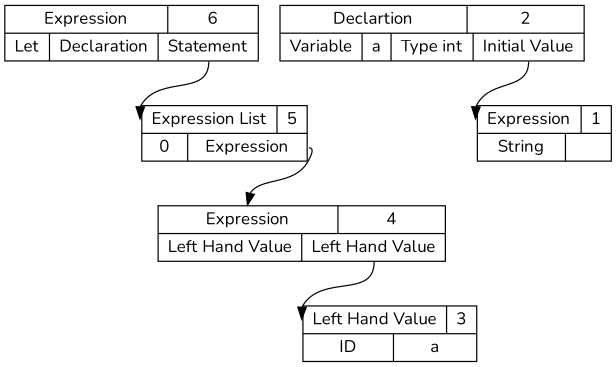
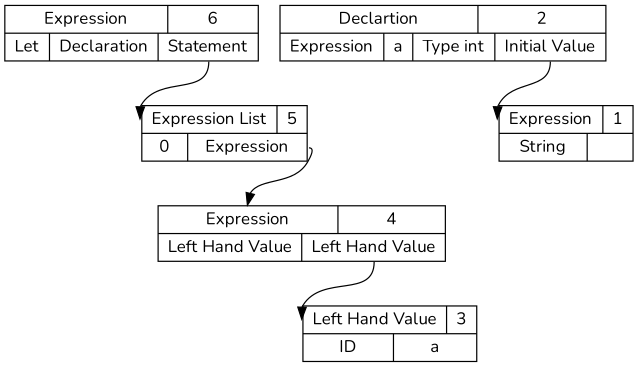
node "Declartion": text "Variable" -> "Expression"
